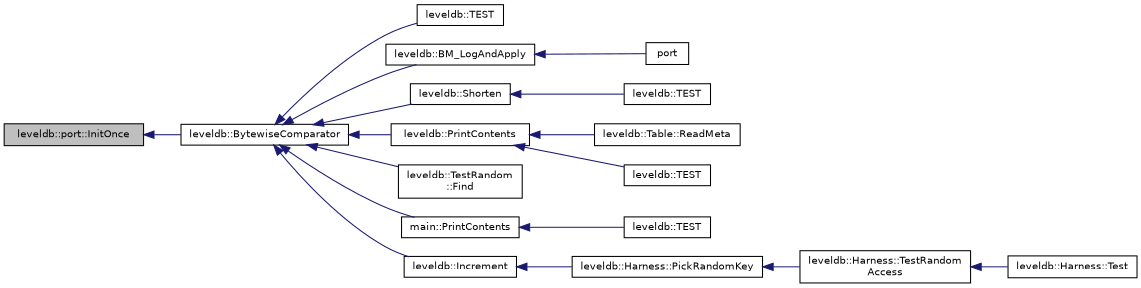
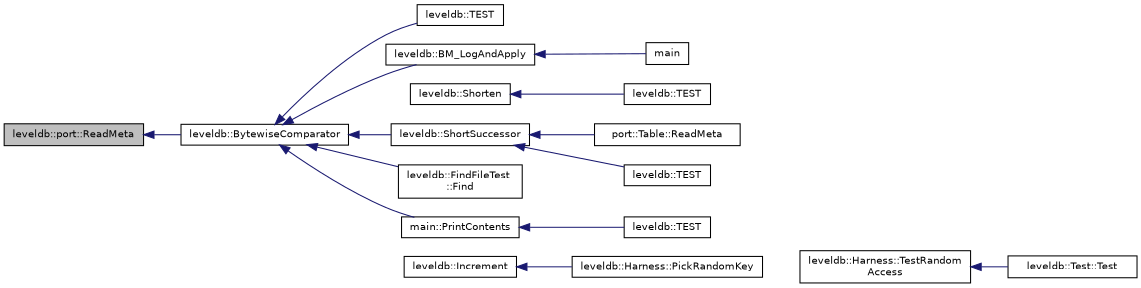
node "port": label "port" -> "main"
edge "leveldb::Shorten" -> "leveldb::BytewiseComparator": removed
node "leveldb::port::InitOnce": label "leveldb::port::InitOnce" -> "leveldb::port::ReadMeta"
node "leveldb::PrintContents": label "leveldb::PrintContents" -> "leveldb::ShortSuccessor"
node "leveldb::Table::ReadMeta": label "leveldb::Table::ReadMeta" -> "port::Table::ReadMeta"
node "leveldb::TestRandom ::Find": label "leveldb::TestRandom ::Find" -> "leveldb::FindFileTest ::Find"
edge "leveldb::Increment" -> "leveldb::BytewiseComparator": removed
edge "leveldb::Harness::TestRandom Access" -> "leveldb::Harness::PickRandomKey": removed
node "leveldb::Harness::Test": label "leveldb::Harness::Test" -> "leveldb::Test::Test"
